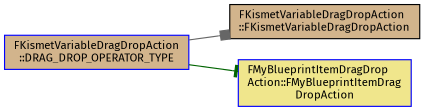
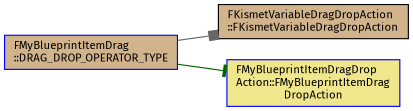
node "FKismetVariableDragDropAction ::DRAG_DROP_OPERATOR_TYPE": label "FKismetVariableDragDropAction ::DRAG_DROP_OPERATOR_TYPE" -> "FMyBlueprintItemDrag ::DRAG_DROP_OPERATOR_TYPE"
